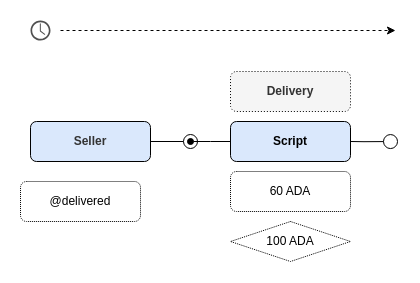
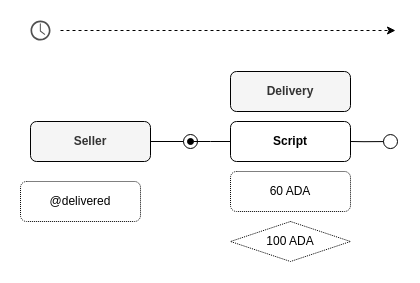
node "Delivery": style dashed -> solid
node "Seller": fillcolor #dae8fc -> #f5f5f5
node "Script": fillcolor #dae8fc -> #ffffff
